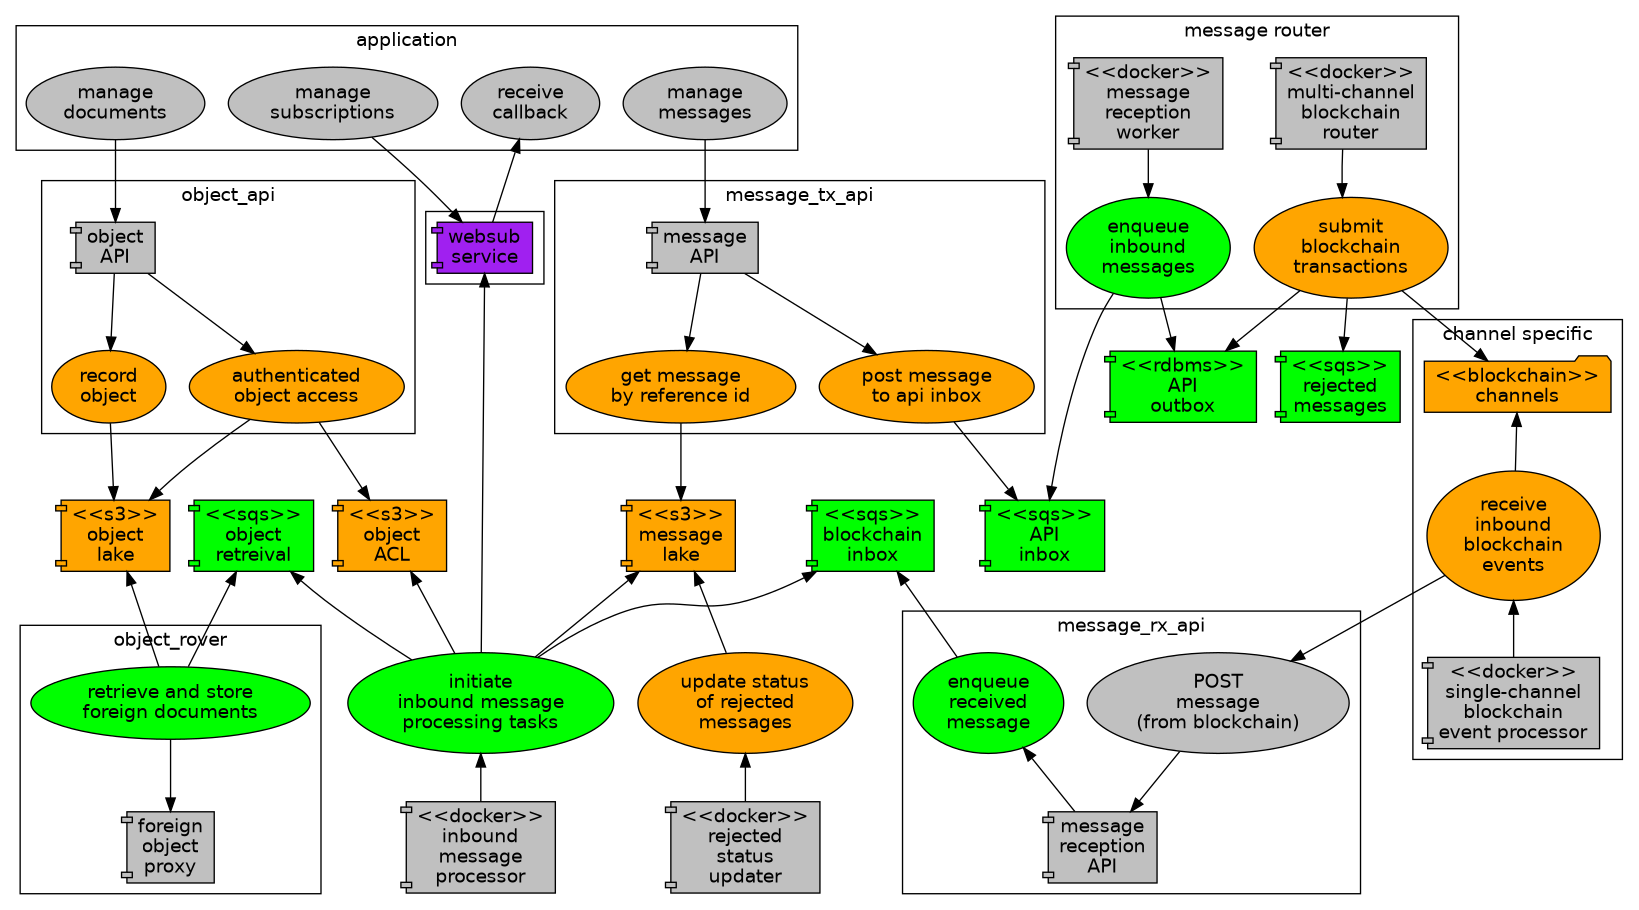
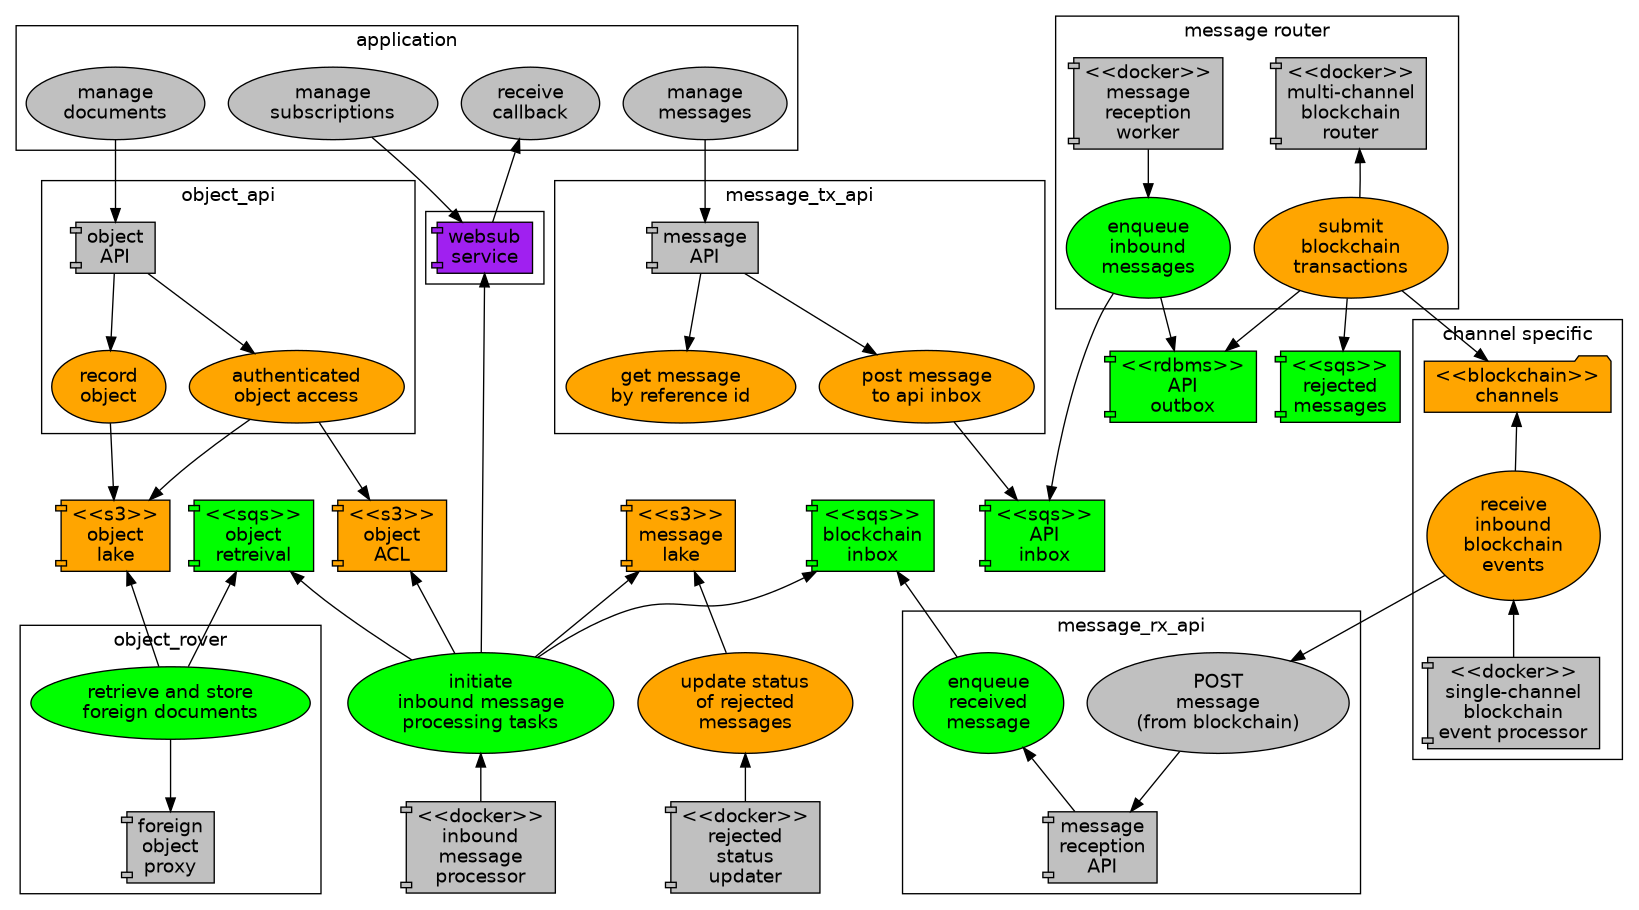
edge "<<docker>> multi-channel blockchain router" -> "submit blockchain transactions": reversed
edge "get message by reference id" -> "<<s3>> message lake": removed
